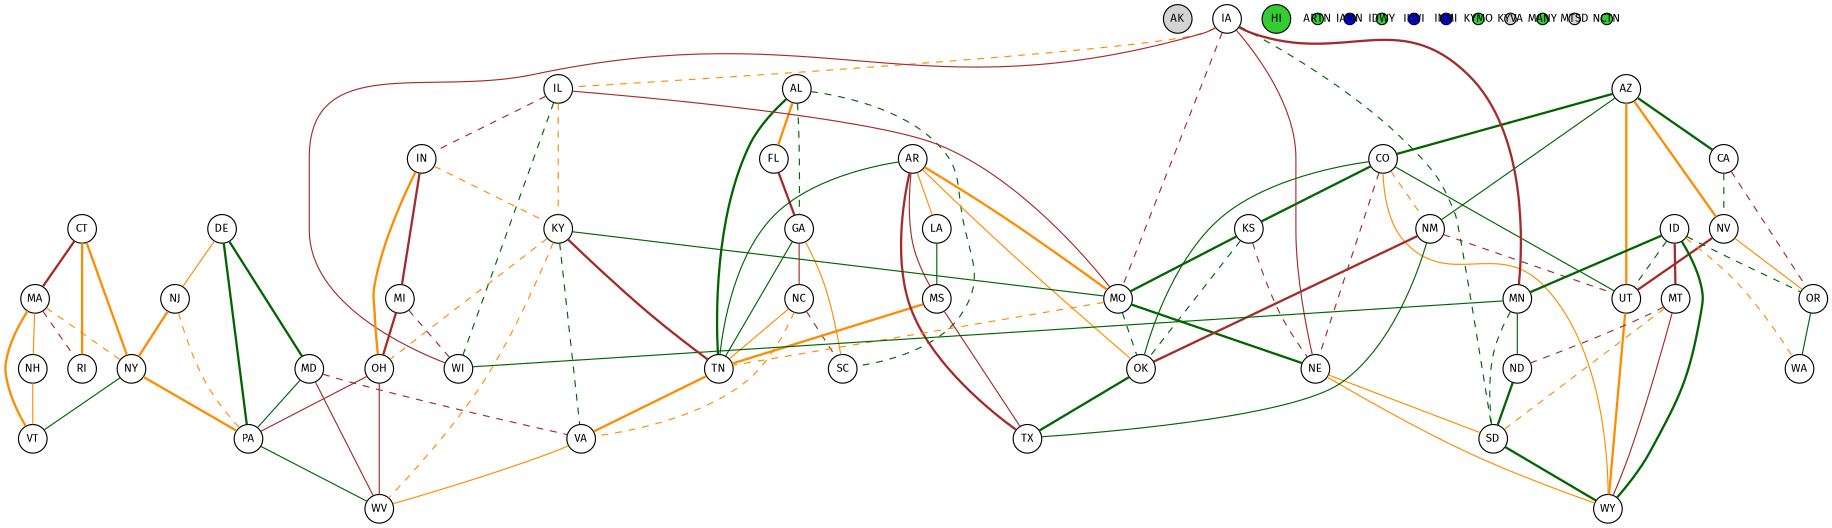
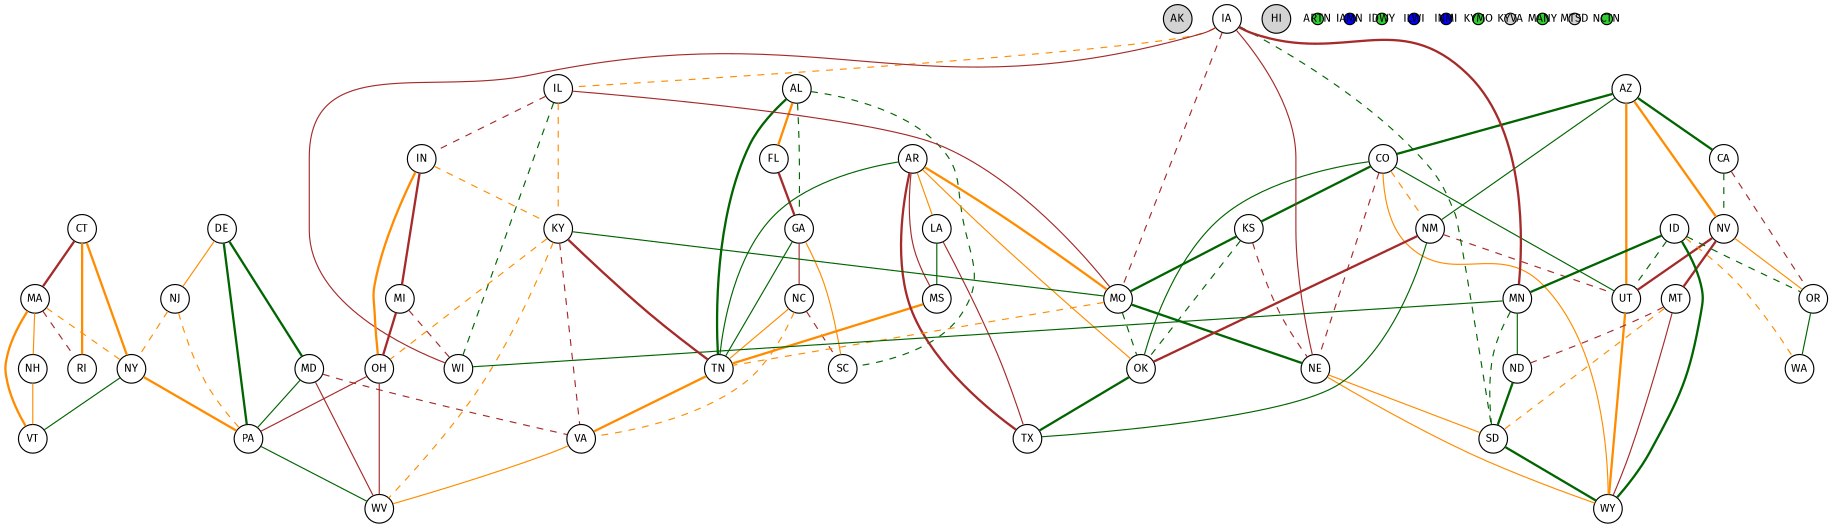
node "HI": fillcolor limegreen -> lightgray
edge "ID" -- "MT": now "NV" -- "MT"
edge "NJ" -- "NY": style bold -> dashed
edge "KY" -- "VA": color darkgreen -> brown
edge "MS" -- "TX": now "LA" -- "TX"
